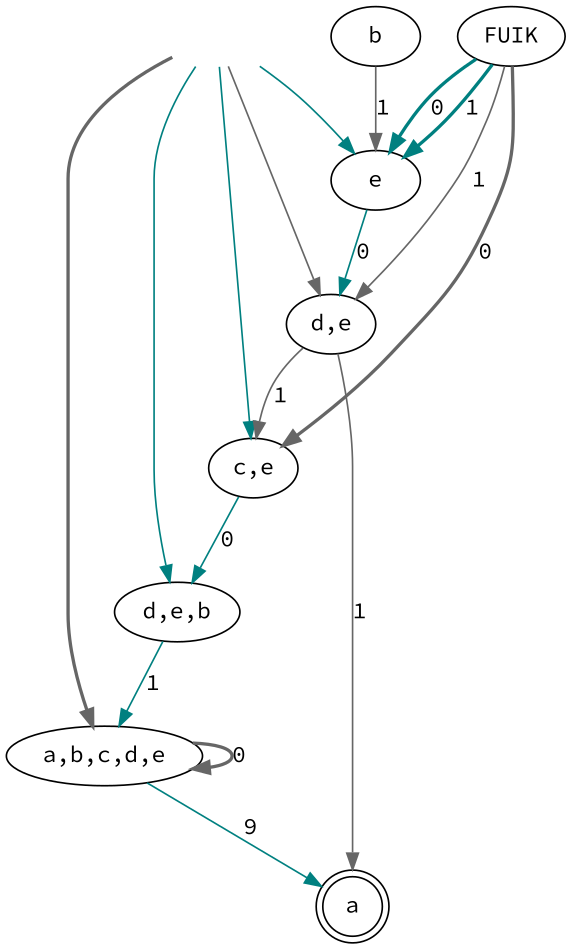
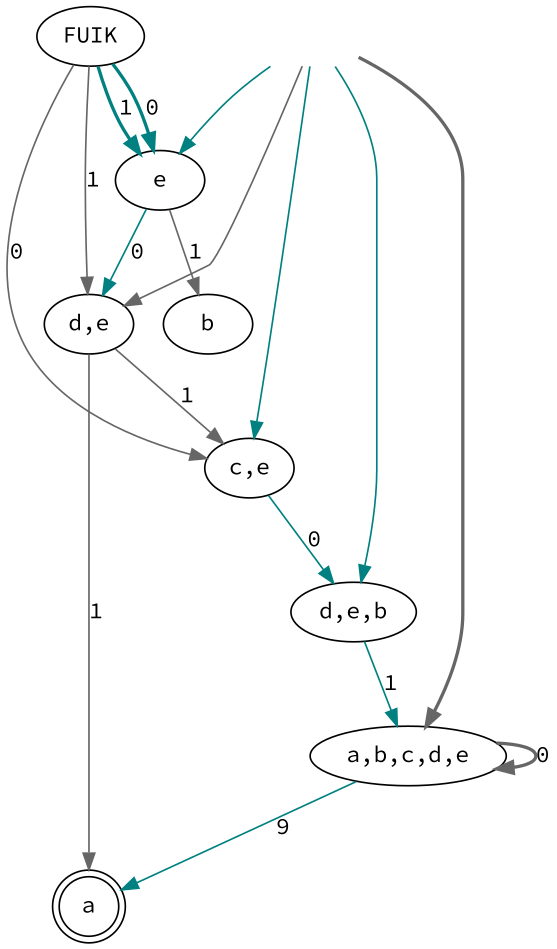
edge "b" -> "e": reversed
edge "FUIK" -> "c,e": style bold -> solid
